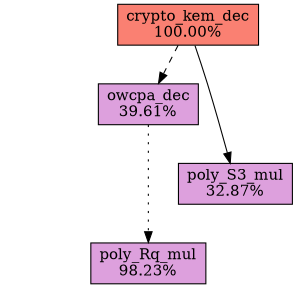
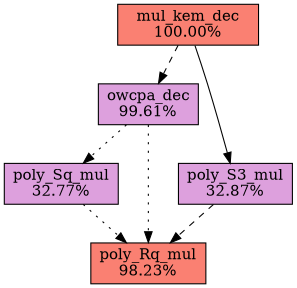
node "crypto_kem_dec 100.00%": label "crypto_kem_dec 100.00%" -> "mul_kem_dec 100.00%"
node "owcpa_dec 39.61%": label "owcpa_dec 39.61%" -> "owcpa_dec 99.61%"
node "poly_Sq_mul 32.77%": added
edge "poly_S3_mul 32.87%" -> "poly_Rq_mul 98.23%": added
node "poly_Rq_mul 98.23%": fillcolor plum -> salmon
